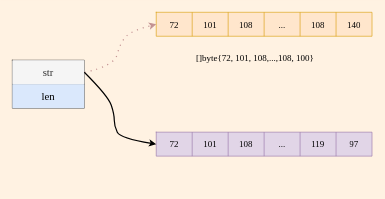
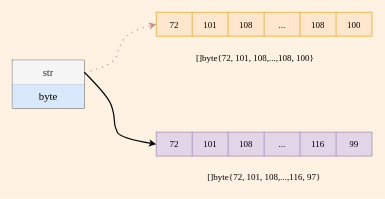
node "140": label "140" -> "100"
node "len": label "len" -> "byte"
node "119": label "119" -> "116"
node "97": label "97" -> "99"
node "[]byte{72, 101, 108,...,116, 97}": added
